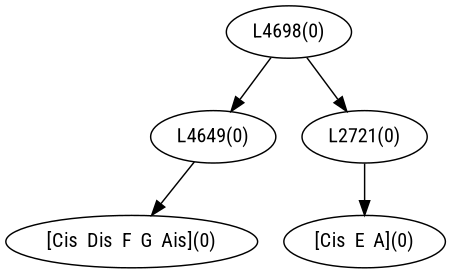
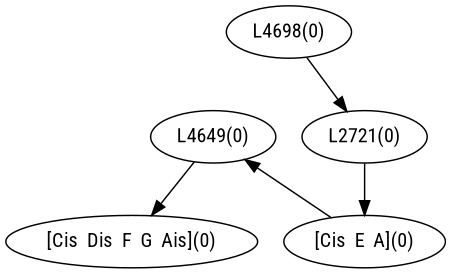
edge "L4698(0)" -> "L4649(0)": now "[Cis  E  A](0)" -> "L4649(0)"
